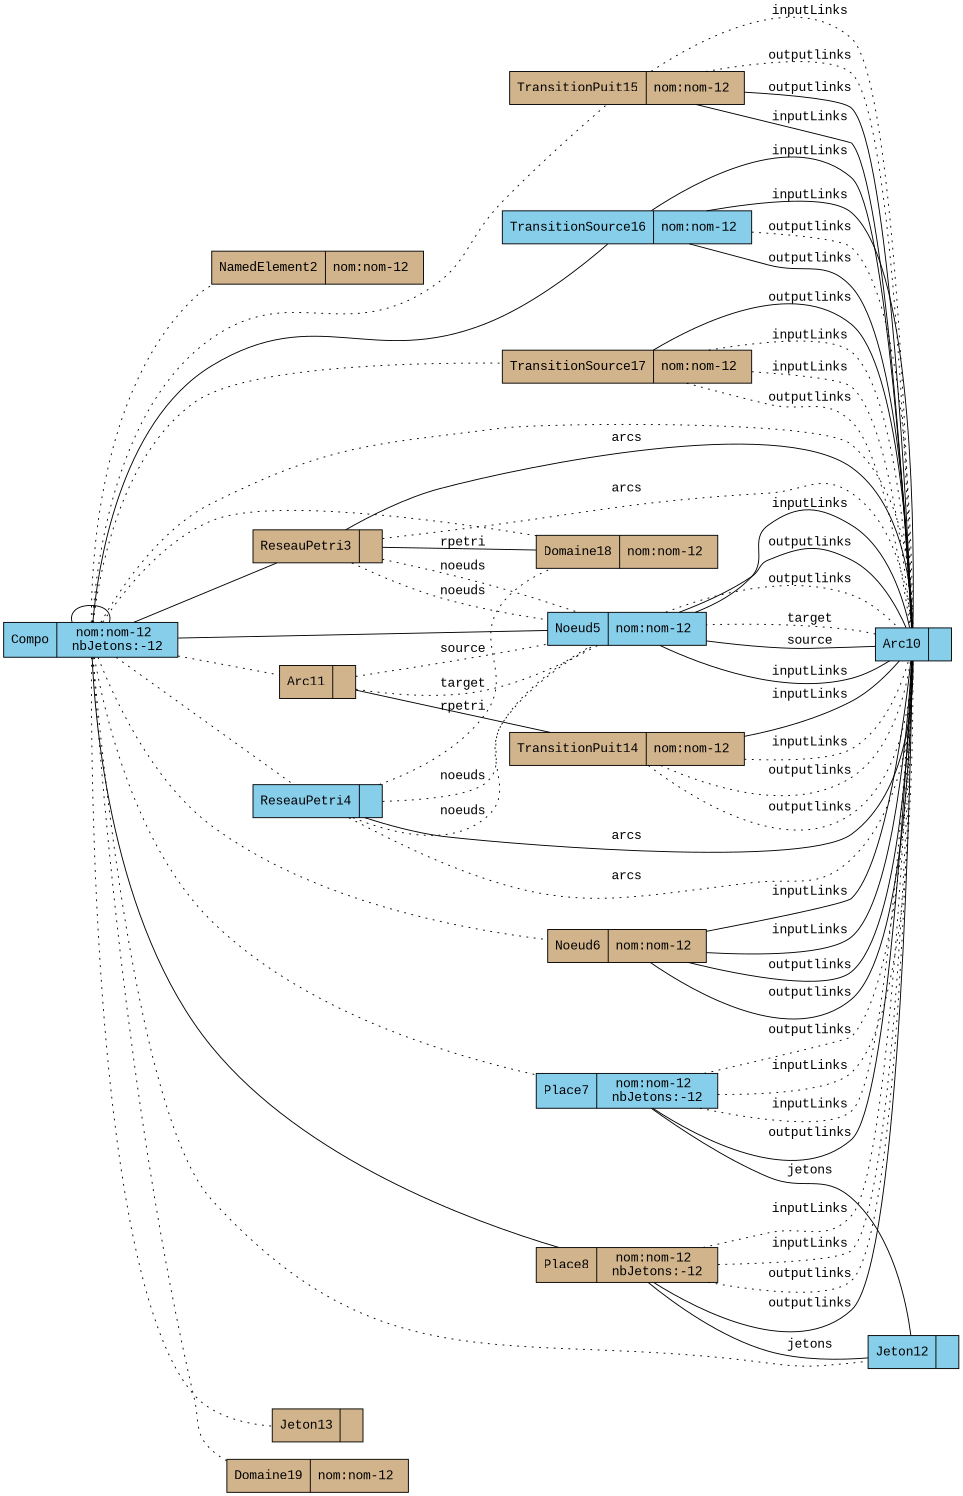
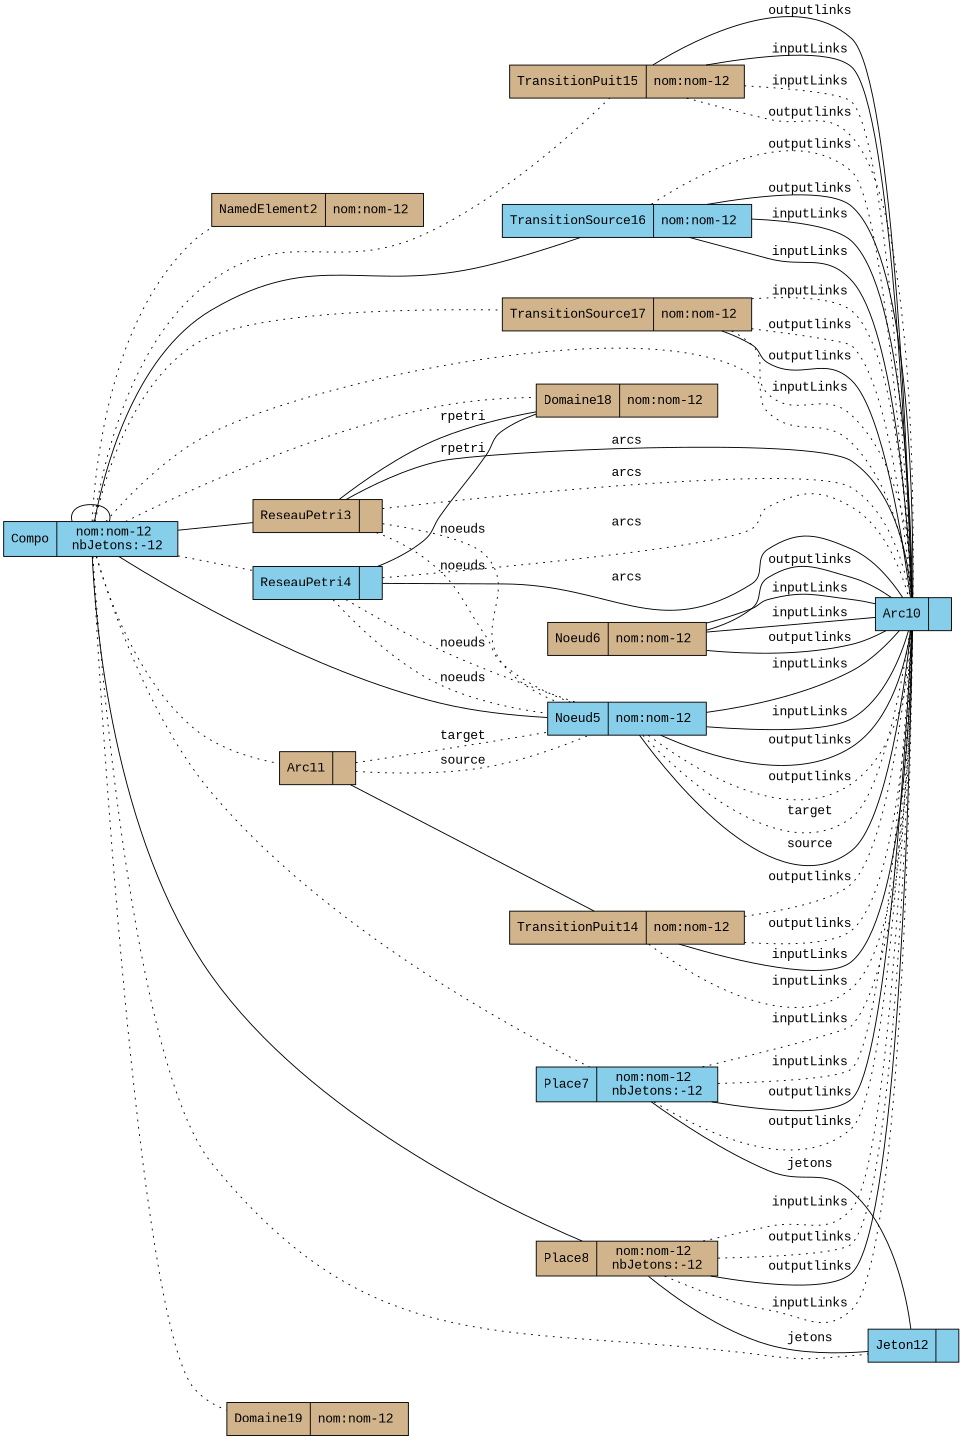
edge "Domaine18" -- "ReseauPetri4": style dotted -> solid
edge "Compo" -- "Noeud6": removed
node "Jeton13": removed
